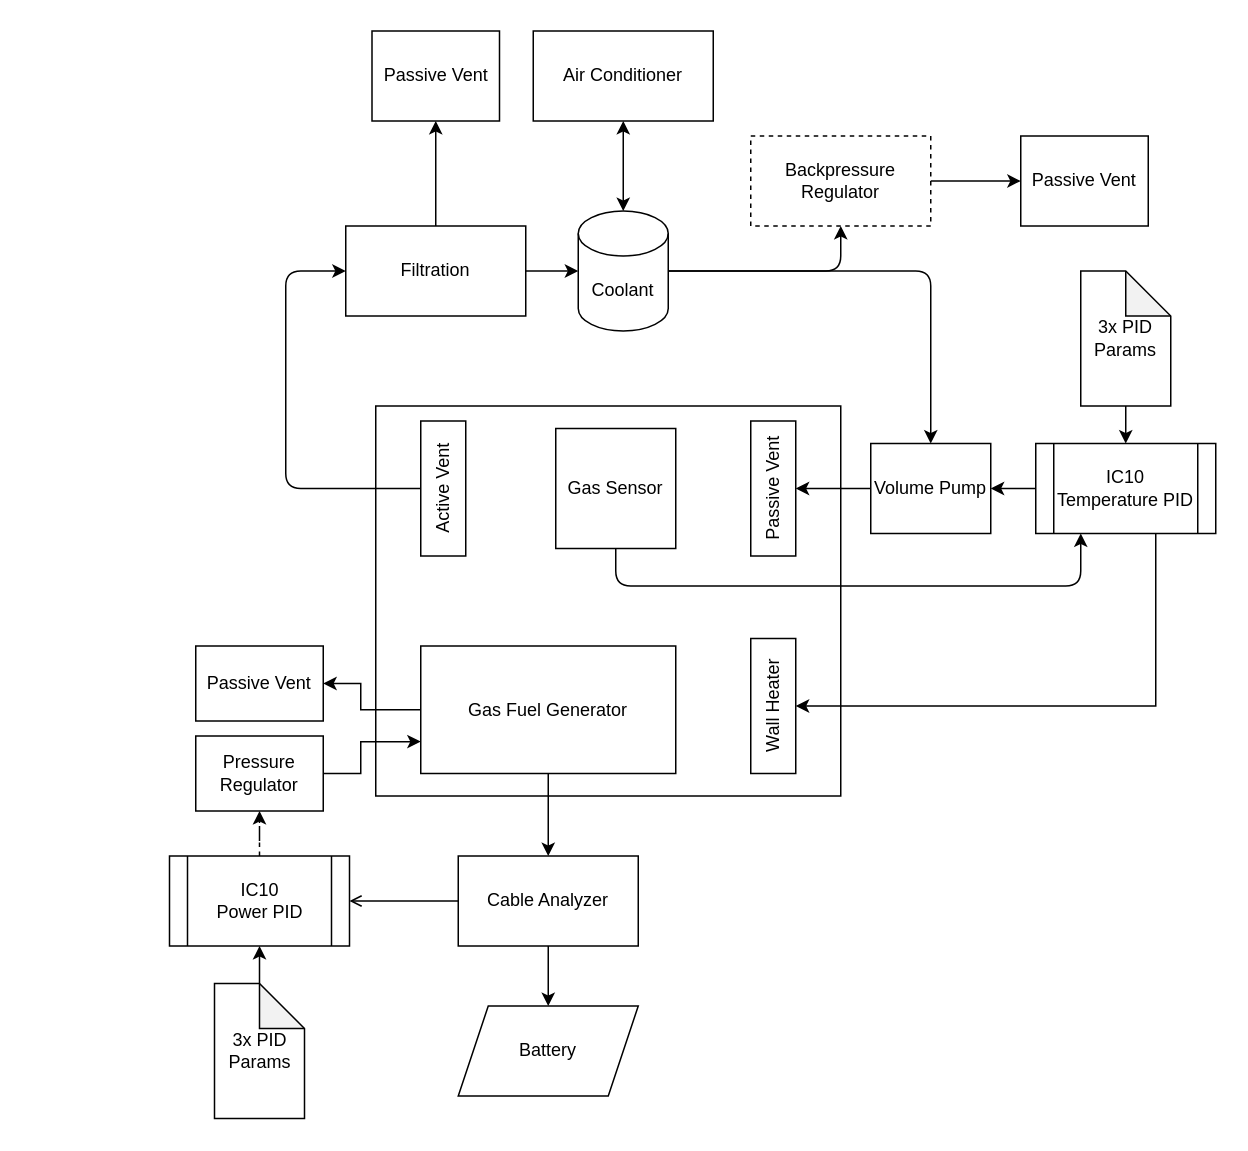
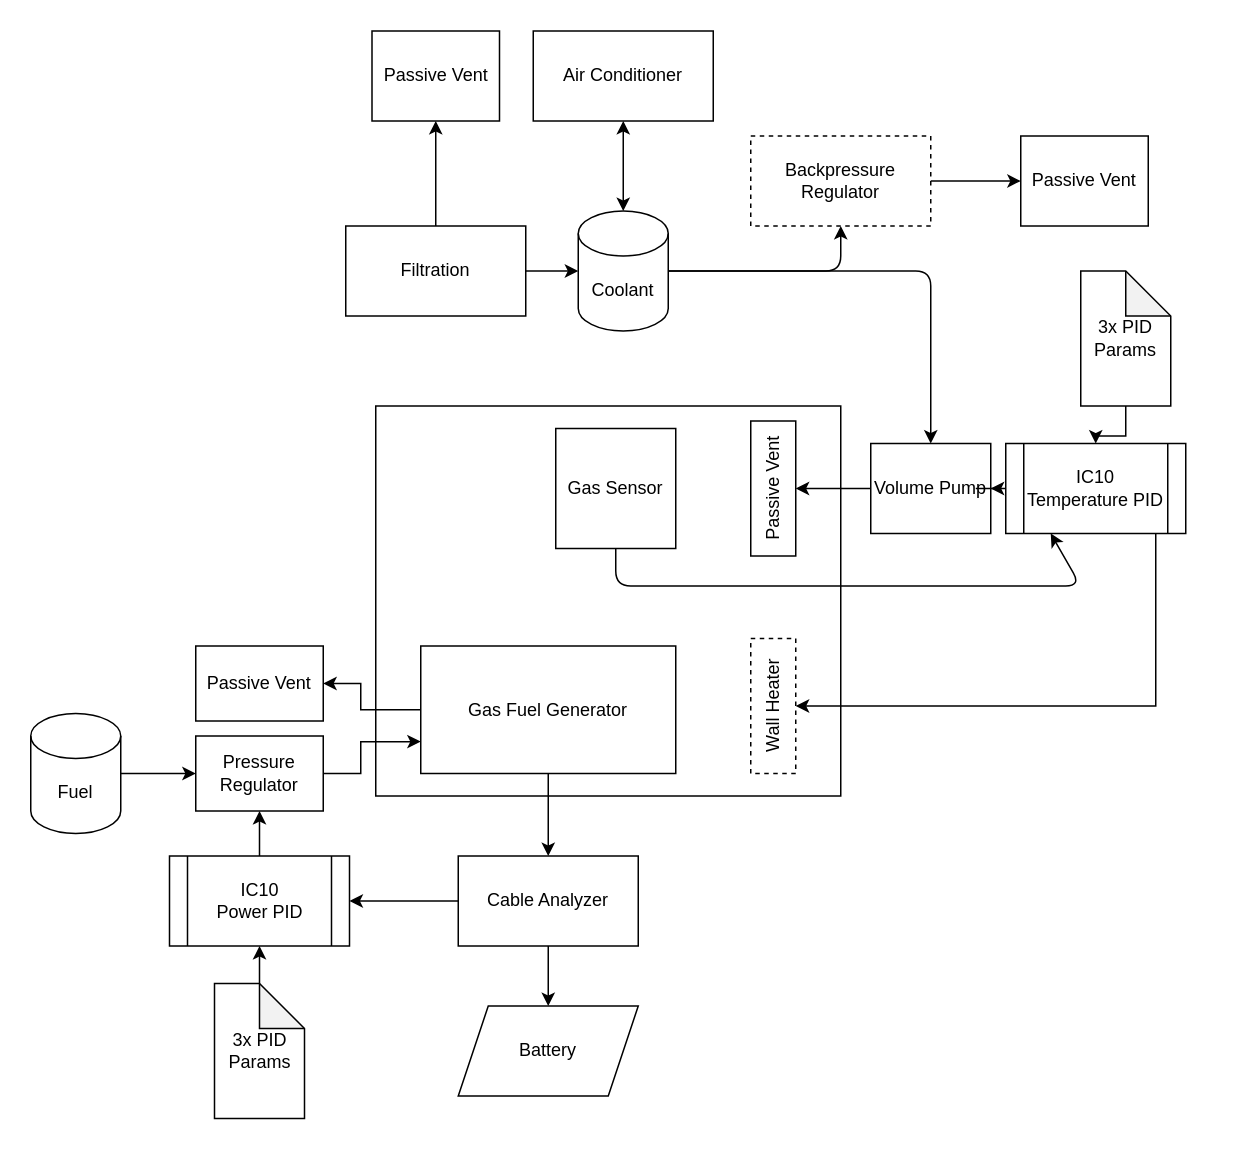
edge "Active Vent" -> "Filtration": removed
node "Active Vent": removed
node "IC10 Temperature PID": moved (1126, 488) -> (1096, 488)
node "Wall Heater": style solid -> dashed
node "Fuel": added
edge "Fuel" -> "Pressure Regulator": added
edge "IC10 Power PID" -> "Pressure Regulator": style dashed -> solid
edge "Cable Analyzer" -> "IC10 Power PID": arrowhead open -> classic
